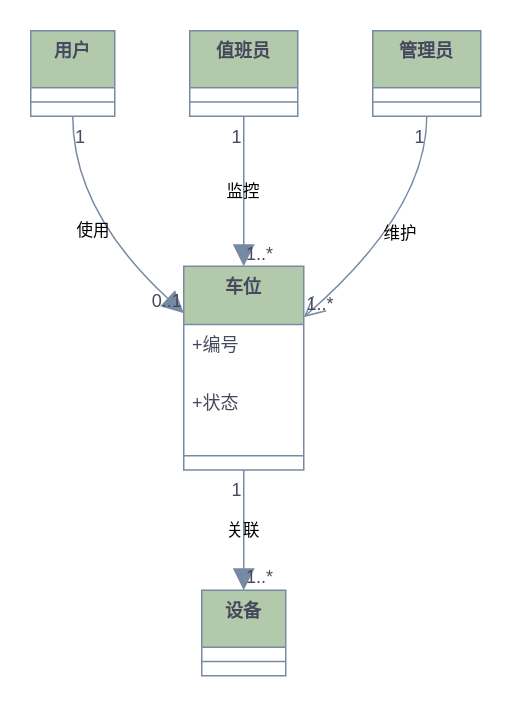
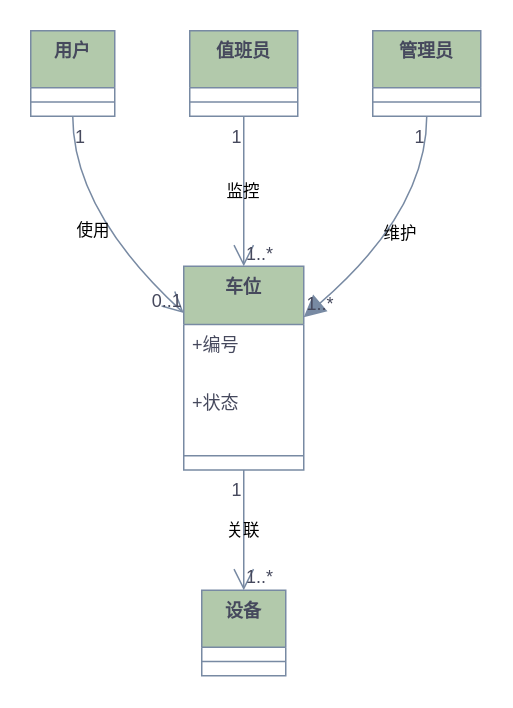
edge "值班员" -> "车位": arrowhead block -> open
edge "管理员" -> "车位": arrowhead open -> block
edge "用户" -> "车位": arrowhead block -> open
edge "车位" -> "设备": arrowhead block -> open
